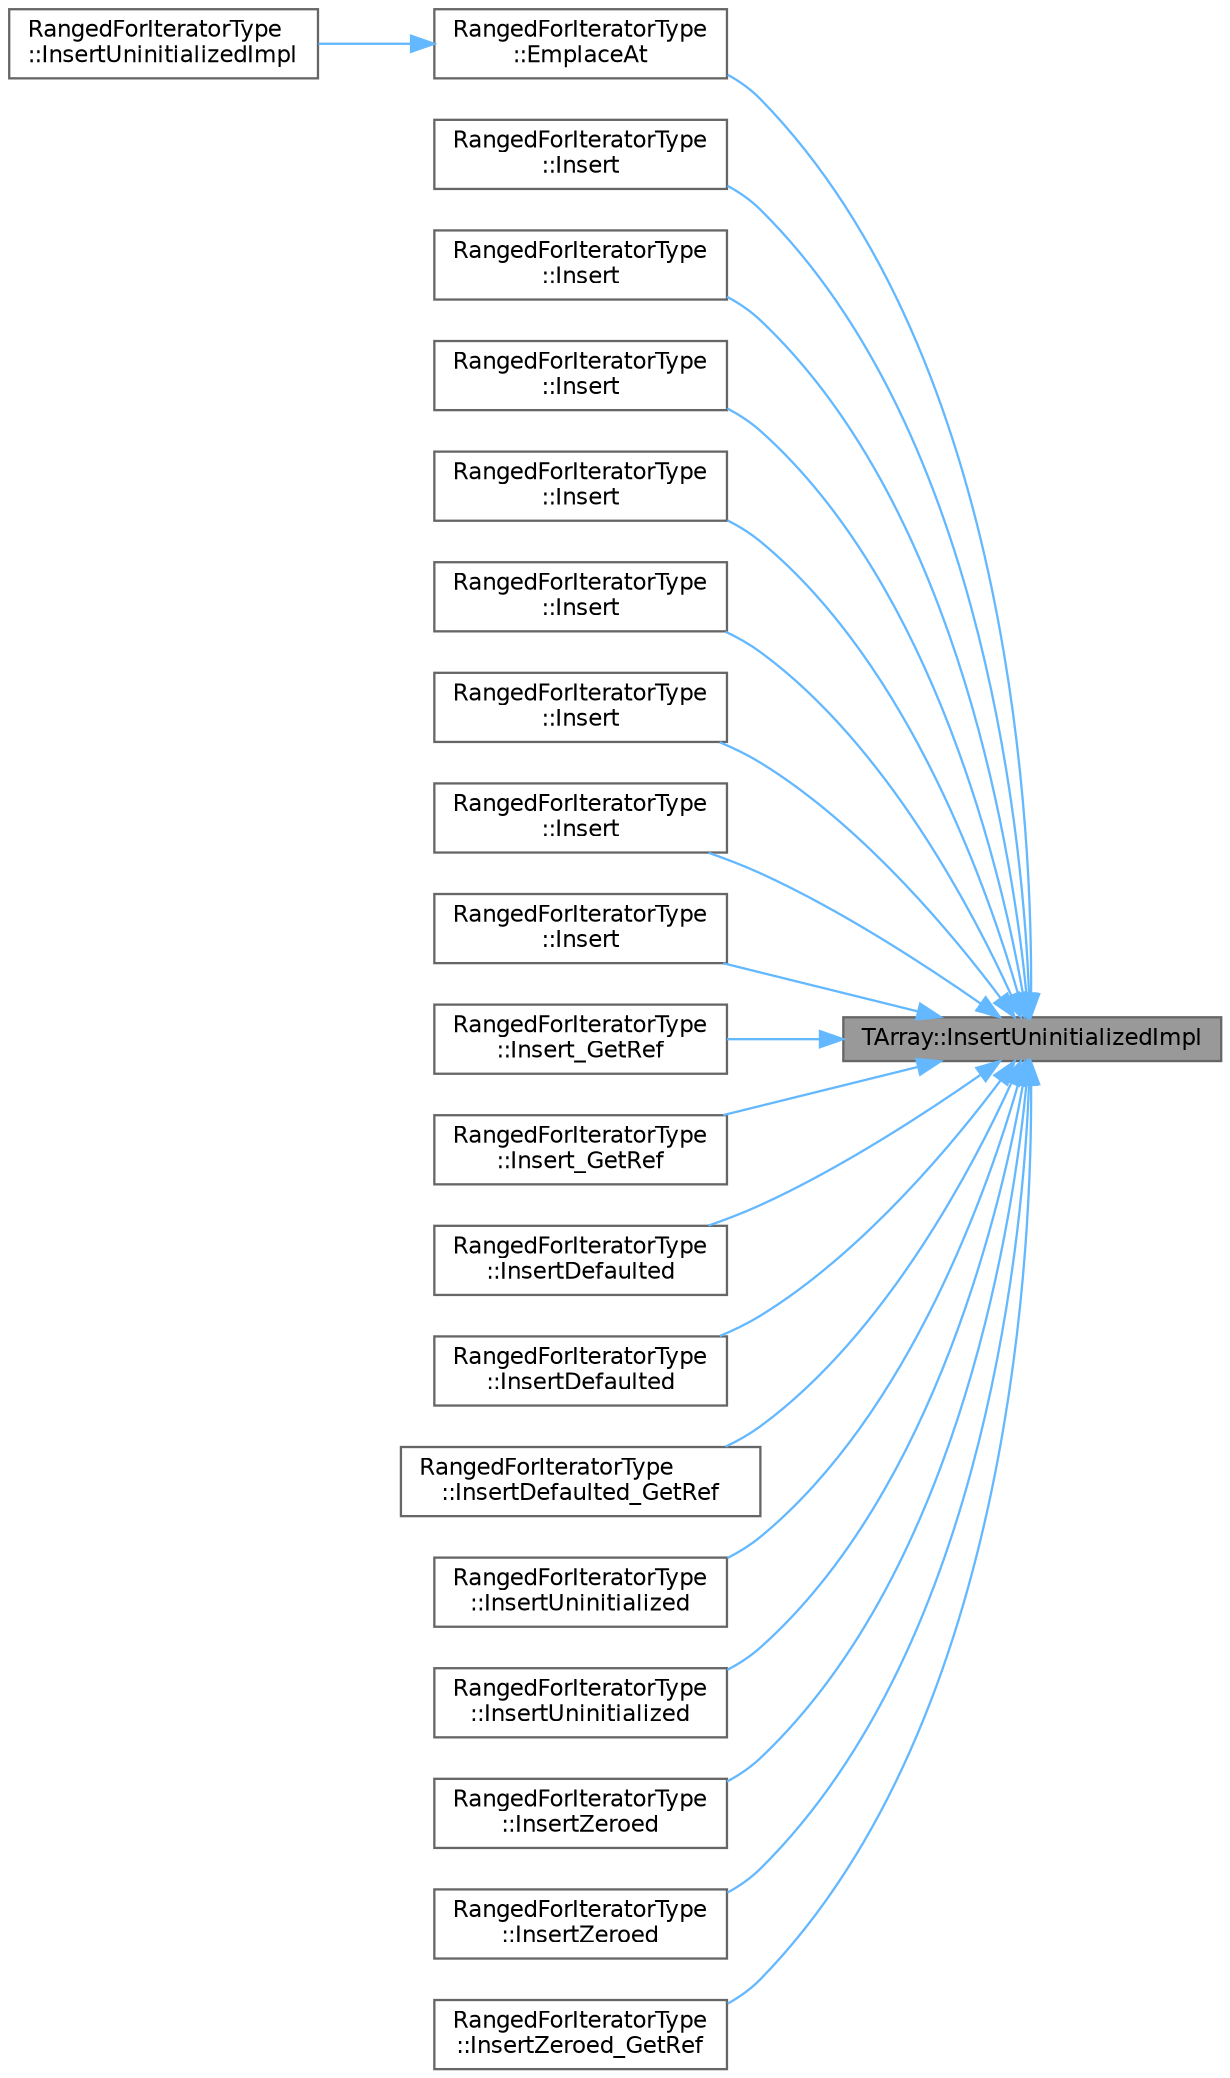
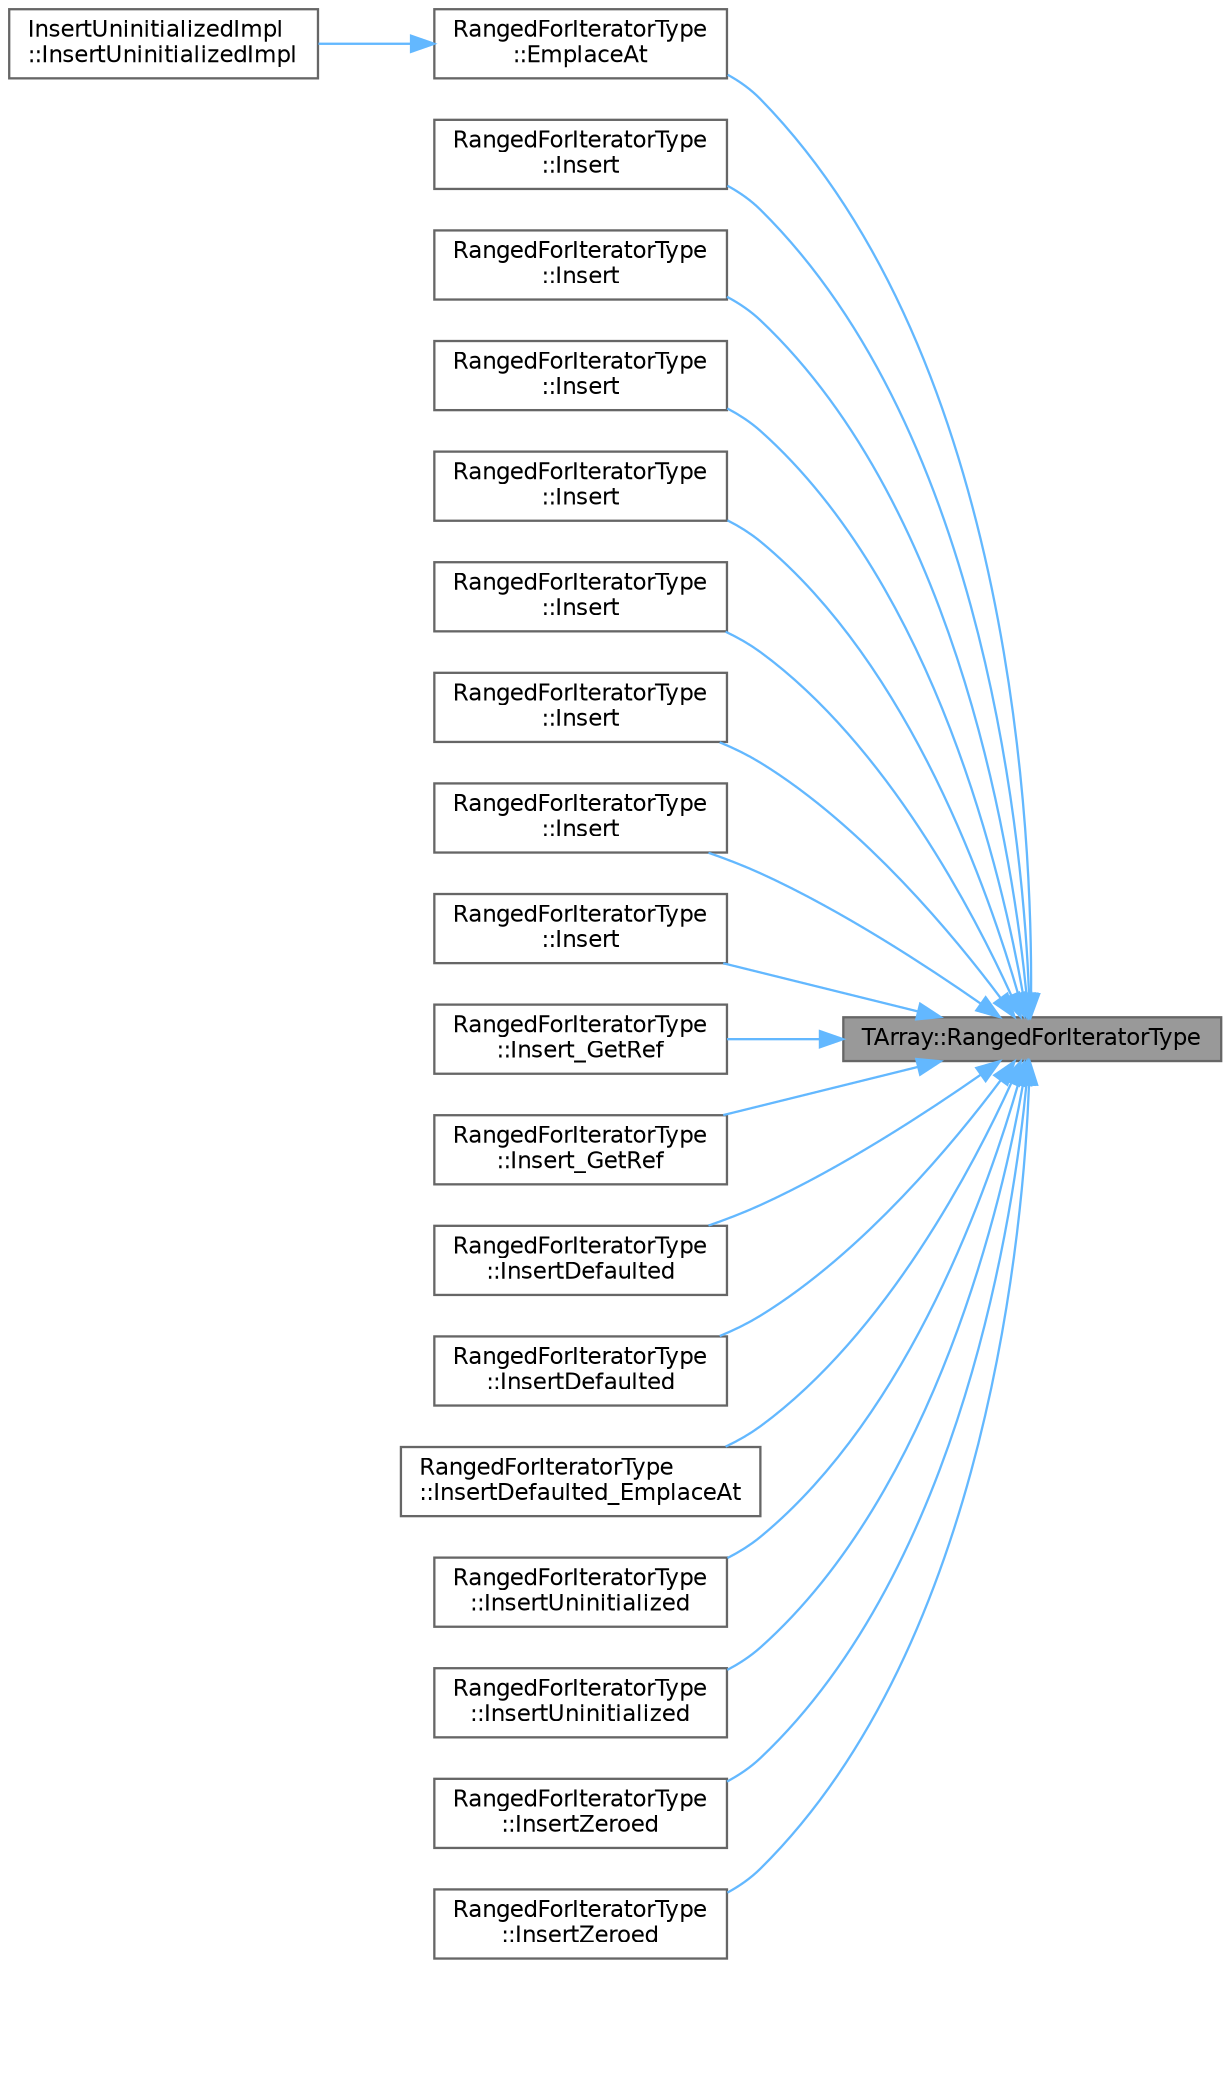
node "RangedForIteratorType ::InsertUninitializedImpl": label "RangedForIteratorType ::InsertUninitializedImpl" -> "InsertUninitializedImpl ::InsertUninitializedImpl"
node "TArray::InsertUninitializedImpl": label "TArray::InsertUninitializedImpl" -> "TArray::RangedForIteratorType"
node "RangedForIteratorType ::InsertDefaulted_GetRef": label "RangedForIteratorType ::InsertDefaulted_GetRef" -> "RangedForIteratorType ::InsertDefaulted_EmplaceAt"
node "RangedForIteratorType ::InsertZeroed_GetRef": removed
